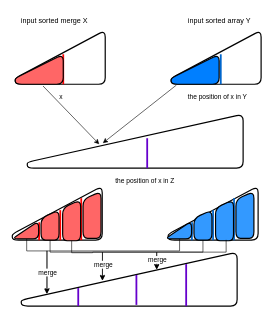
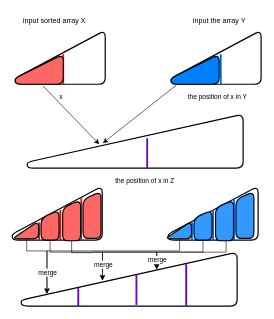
node "input sorted merge X": label "input sorted merge X" -> "input sorted array X"
node "input sorted array Y": label "input sorted array Y" -> "input the array Y"
